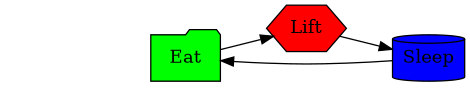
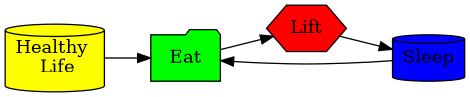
node "Healthy Life": added
